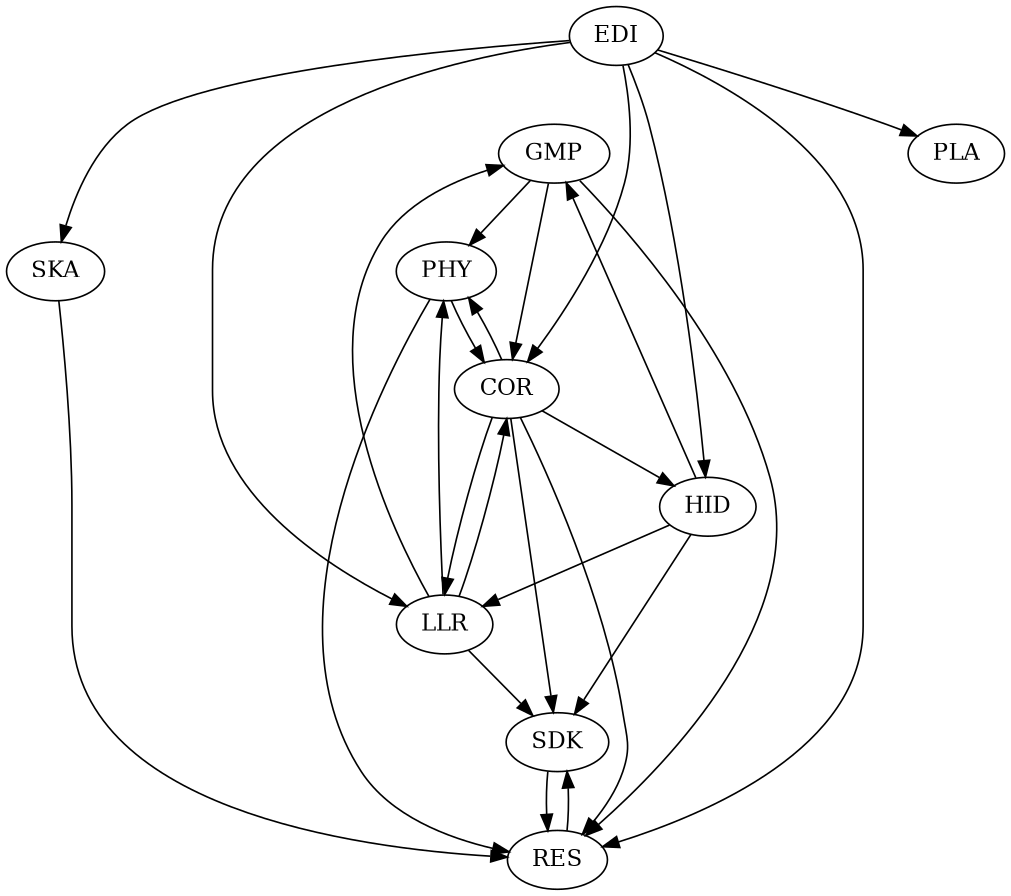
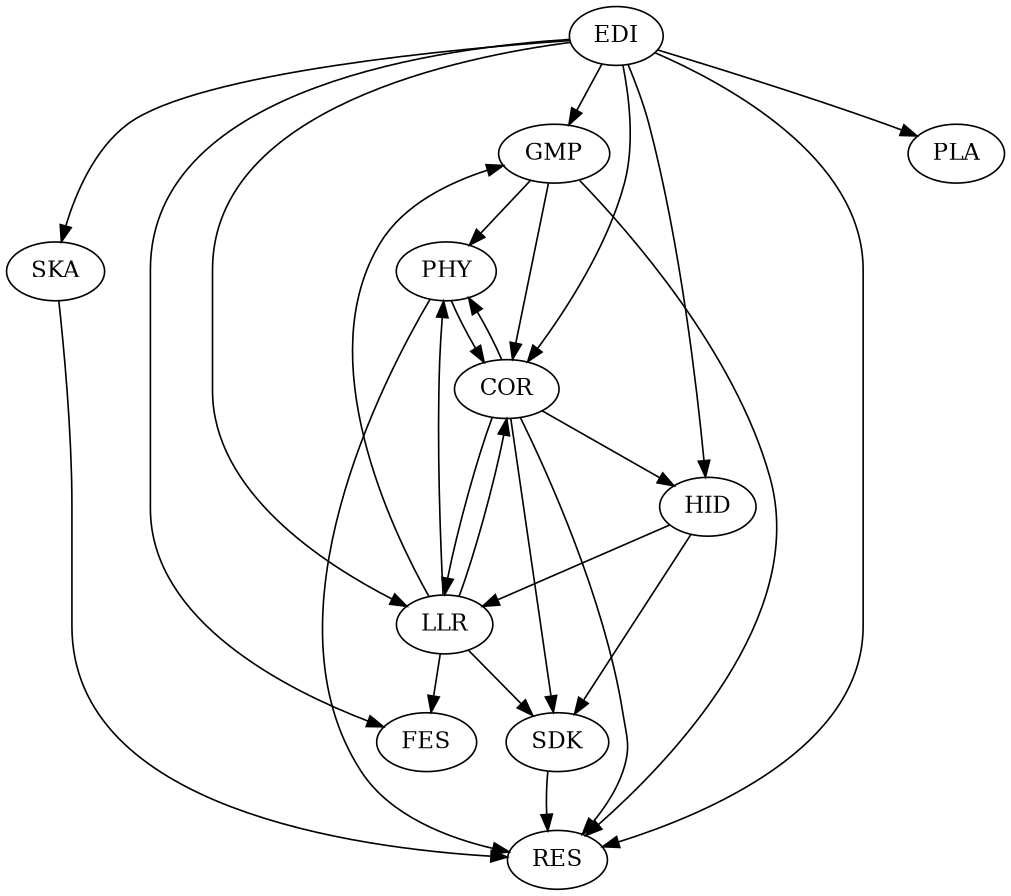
edge "HID" -> "GMP": now "EDI" -> "GMP"
node "FES": added
edge "RES" -> "SDK": removed
